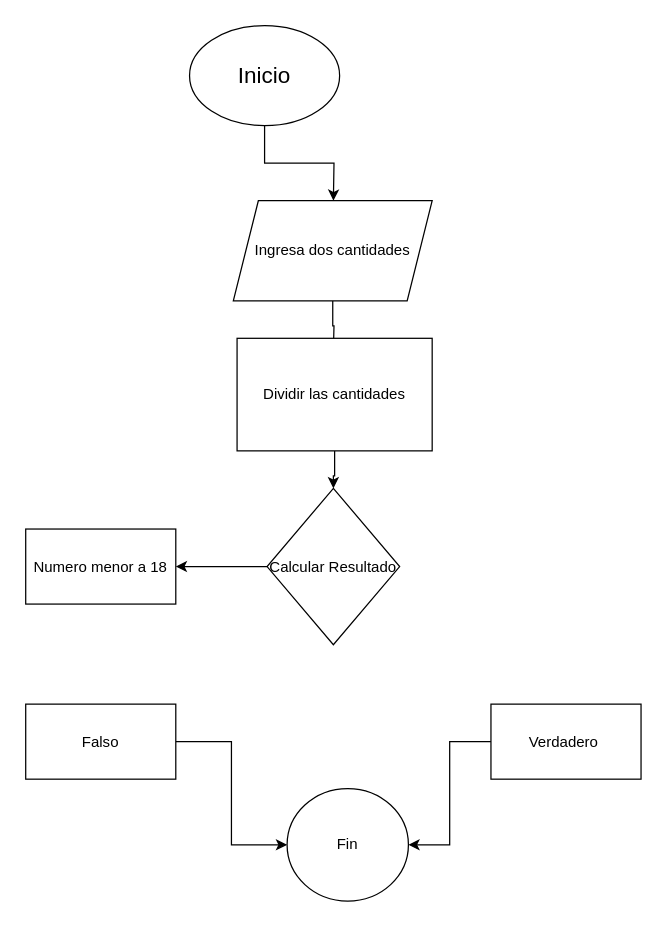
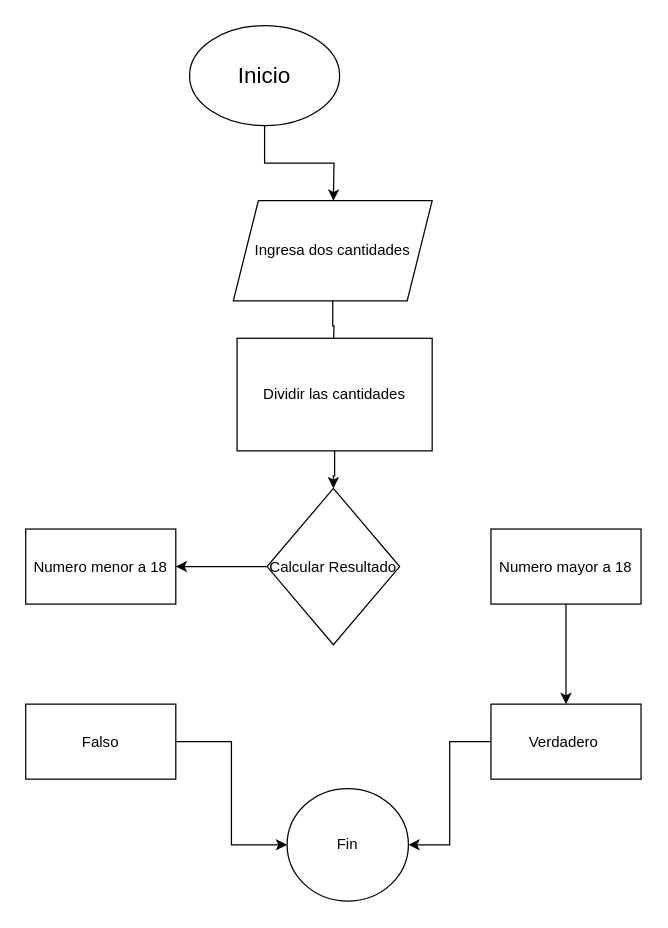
node "Numero mayor a 18": added
edge "Numero mayor a 18" -> "Verdadero": added
